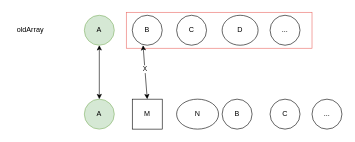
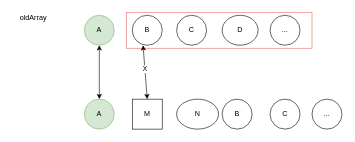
node "oldArray": moved (30, 30) -> (33, 18)
